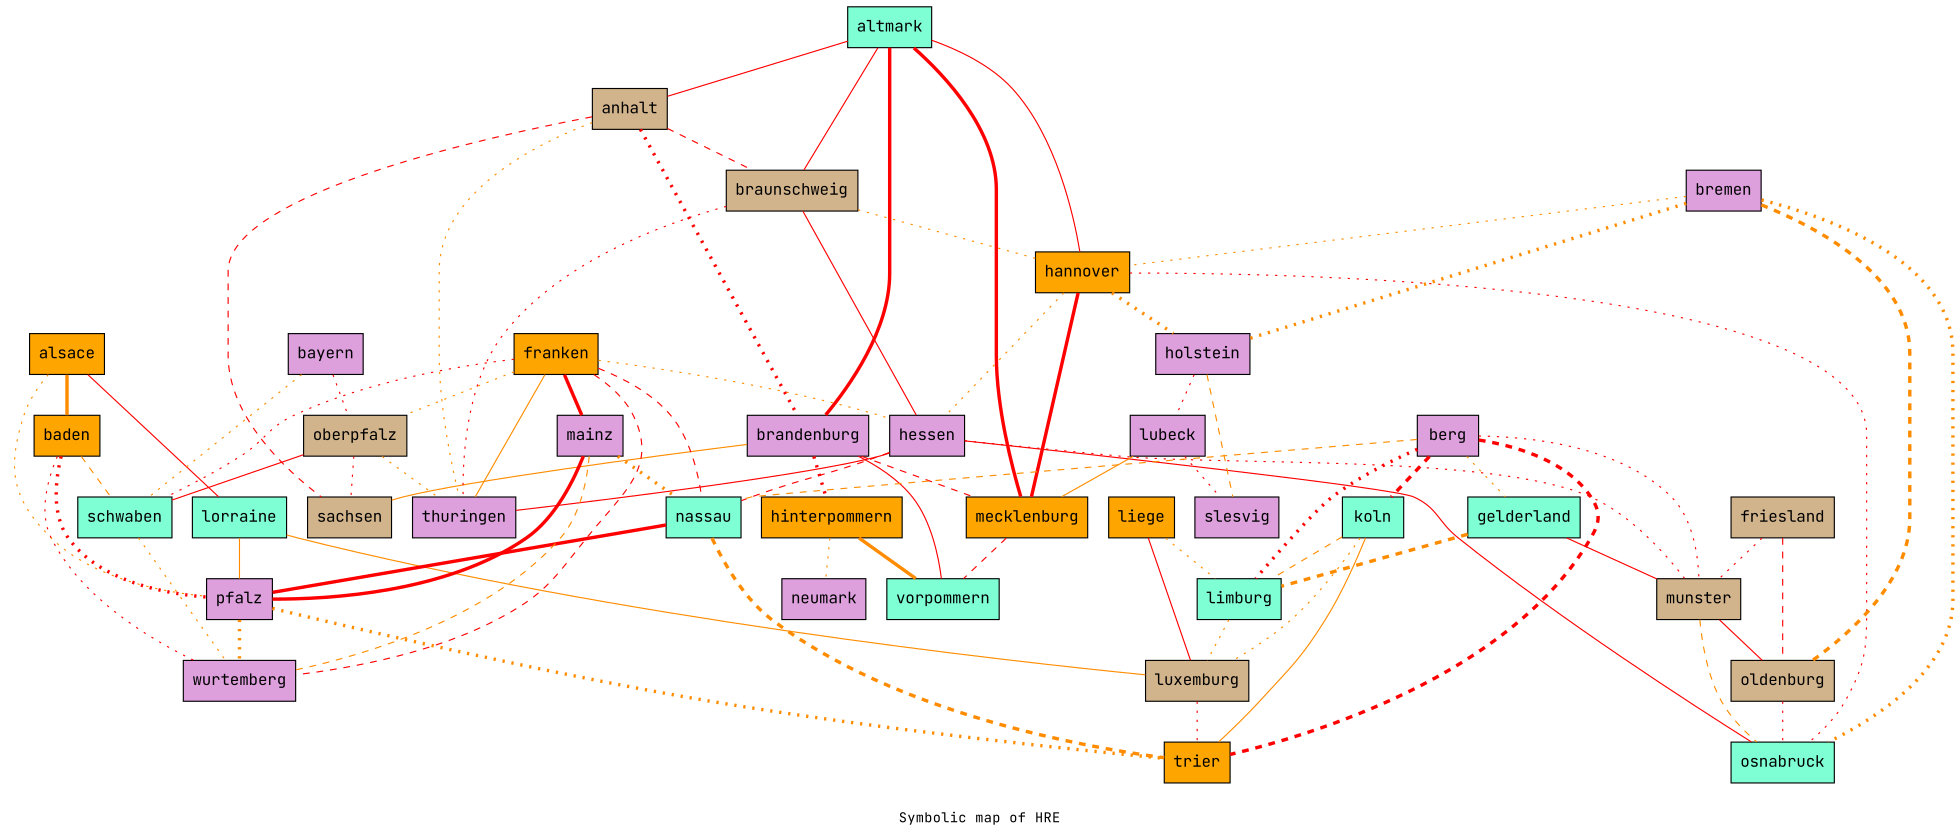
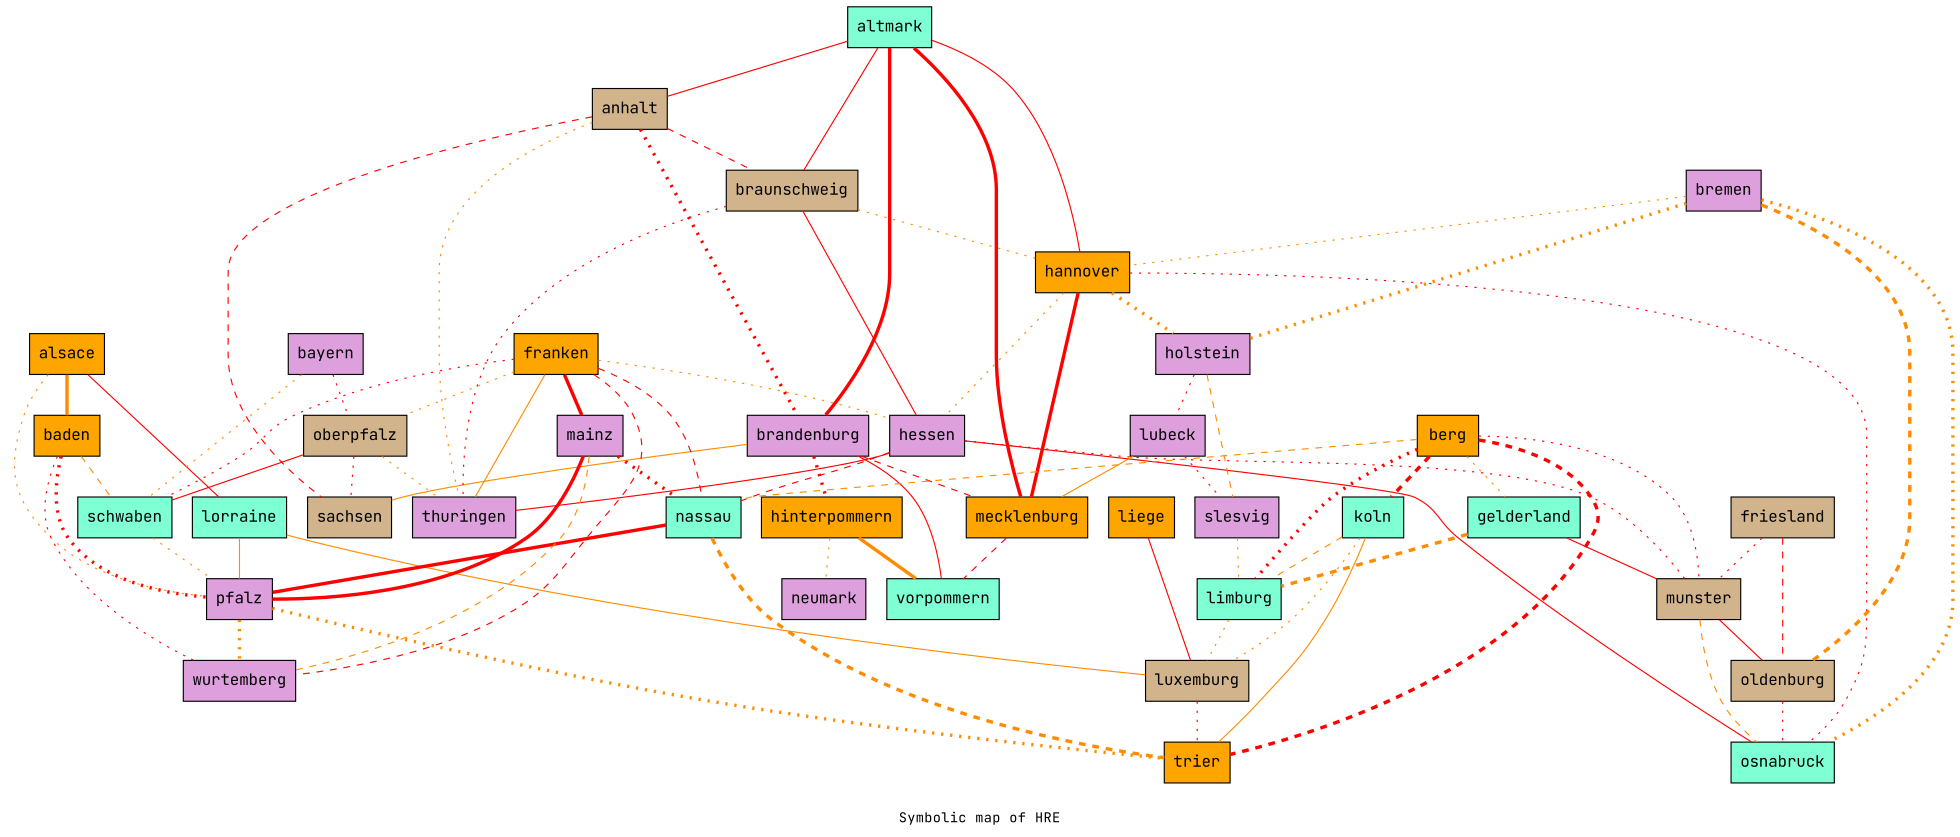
node "berg": fillcolor plum -> orange
edge "mainz" -- "nassau": color darkorange -> red
edge "liege" -- "limburg": now "slesvig" -- "limburg"
edge "schwaben" -- "wurtemberg": now "schwaben" -- "pfalz"
